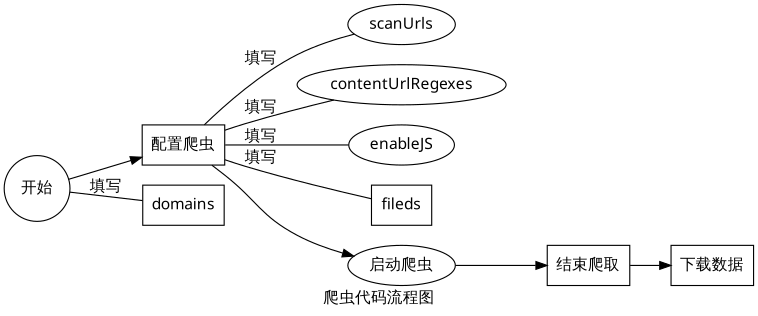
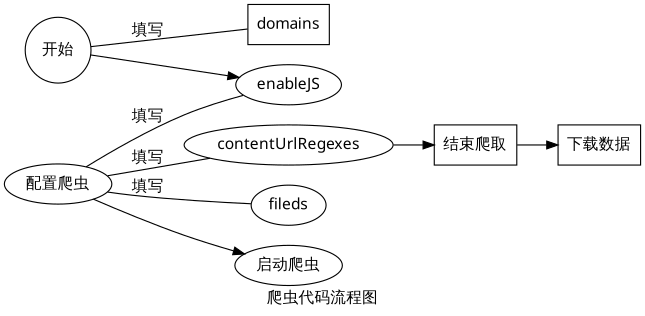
node "scanUrls": removed
node "配置爬虫": shape box -> ellipse
edge "开始" -> "配置爬虫": now "开始" -> "enableJS"
node "fileds": shape box -> ellipse
edge "启动爬虫" -> "结束爬取": now "contentUrlRegexes" -> "结束爬取"
